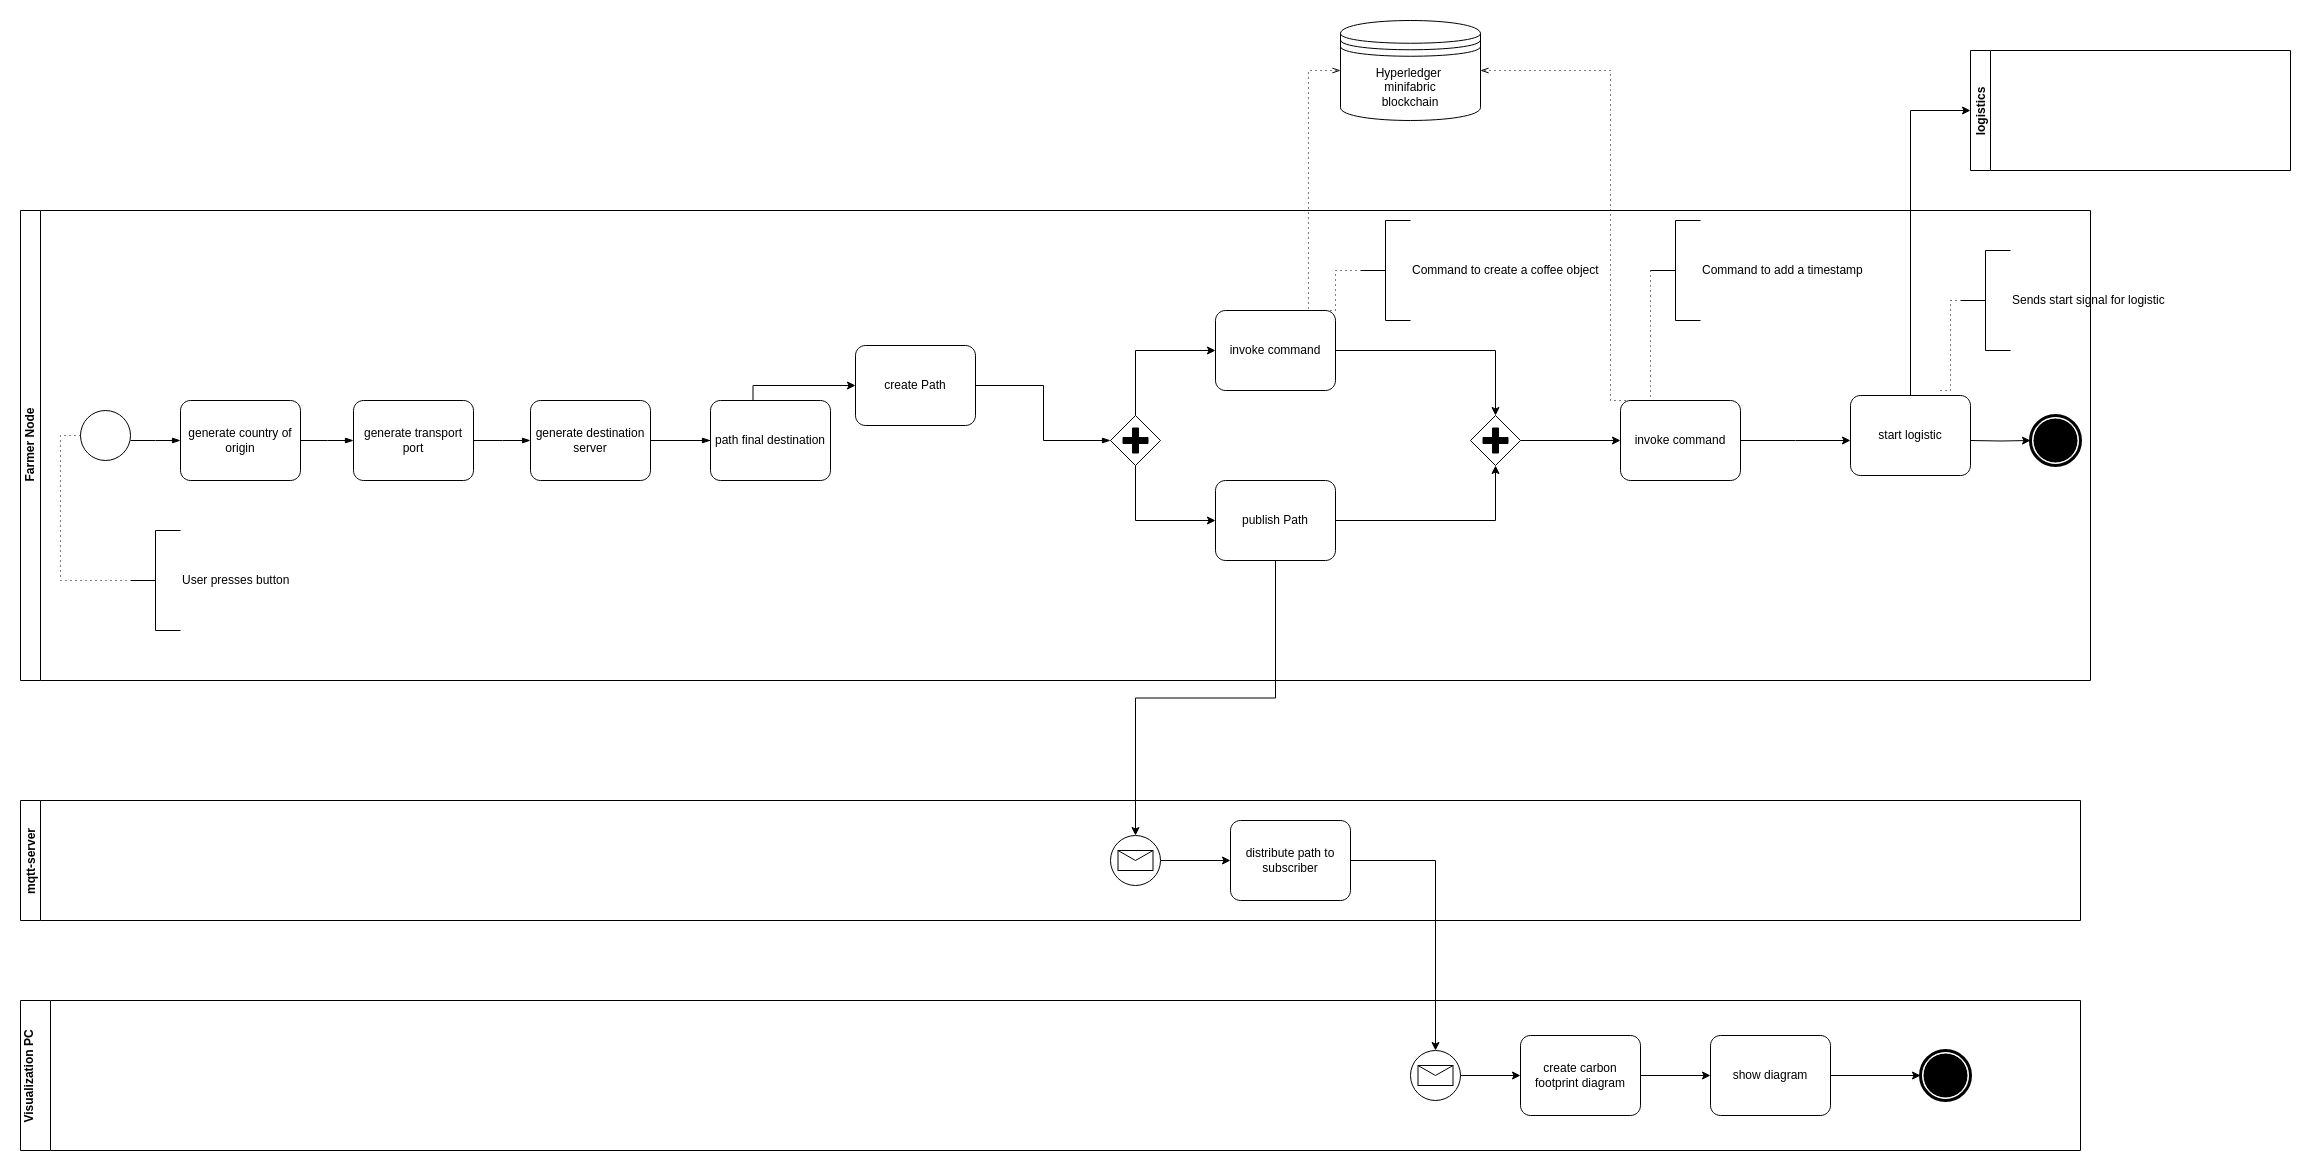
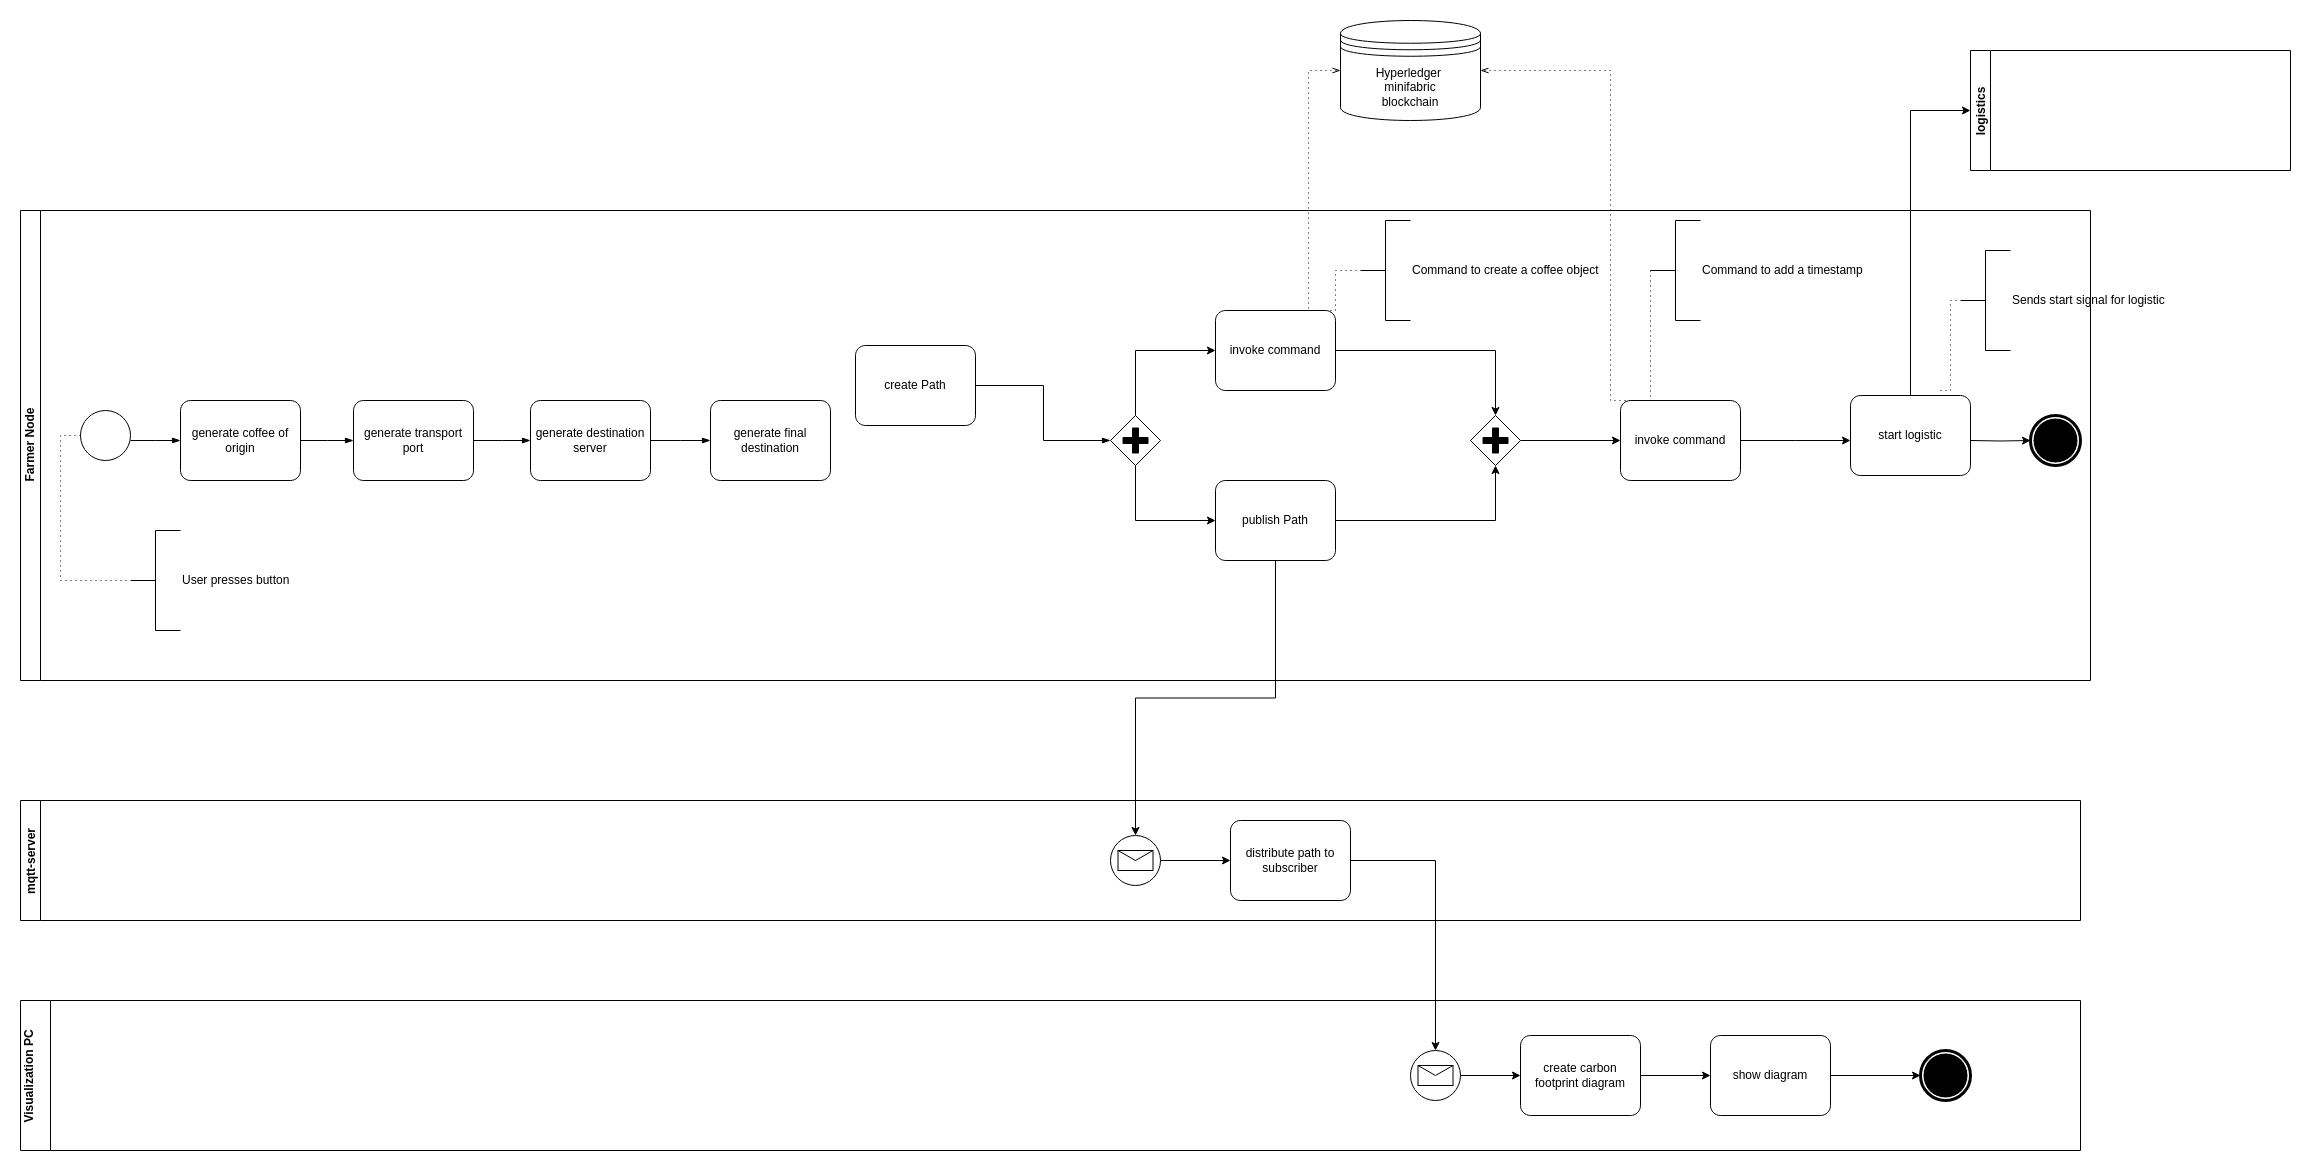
edge "generate destination server" -> "create Path": removed
node "generate country of origin": label "generate country of origin" -> "generate coffee of origin"
node "path final destination": label "path final destination" -> "generate final destination"
